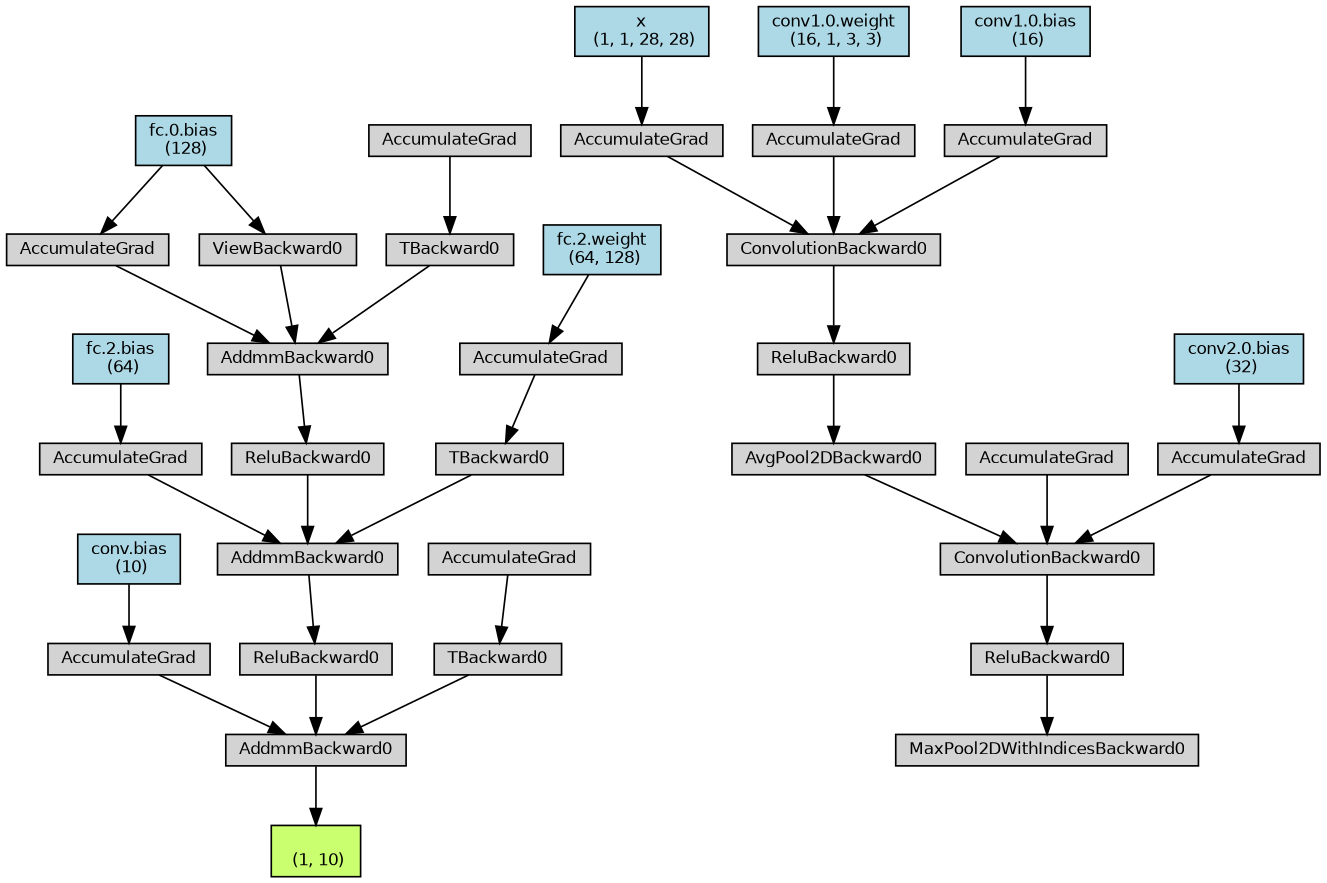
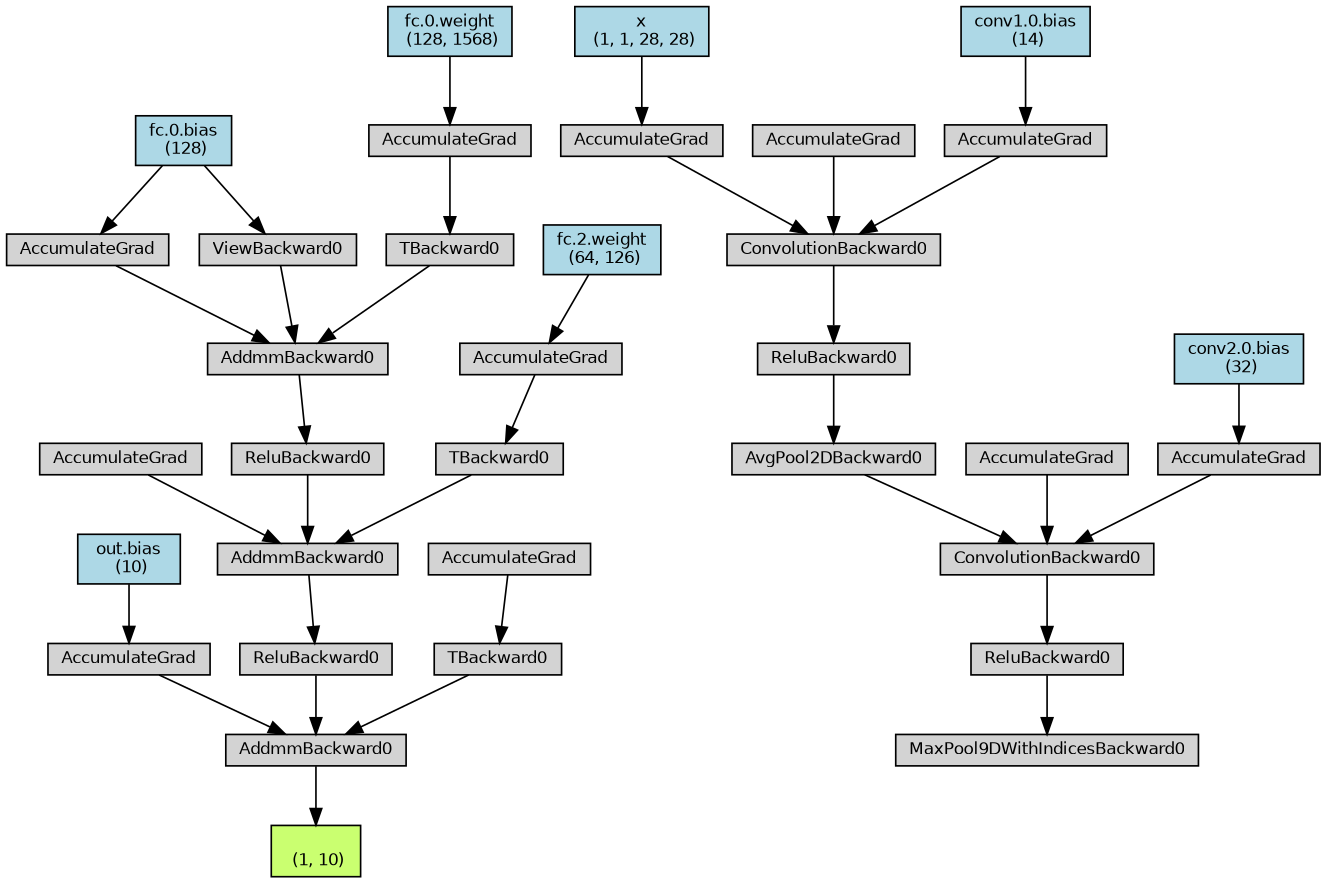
node "fc.0.weight (128, 1568)": added
node "conv1.0.weight (16, 1, 3, 3)": removed
node "conv1.0.bias (16)": label "conv1.0.bias (16)" -> "conv1.0.bias (14)"
node "fc.2.weight (64, 128)": label "fc.2.weight (64, 128)" -> "fc.2.weight (64, 126)"
node "fc.2.bias (64)": removed
node "conv.bias (10)": label "conv.bias (10)" -> "out.bias (10)"
node "MaxPool2DWithIndicesBackward0": label "MaxPool2DWithIndicesBackward0" -> "MaxPool9DWithIndicesBackward0"
